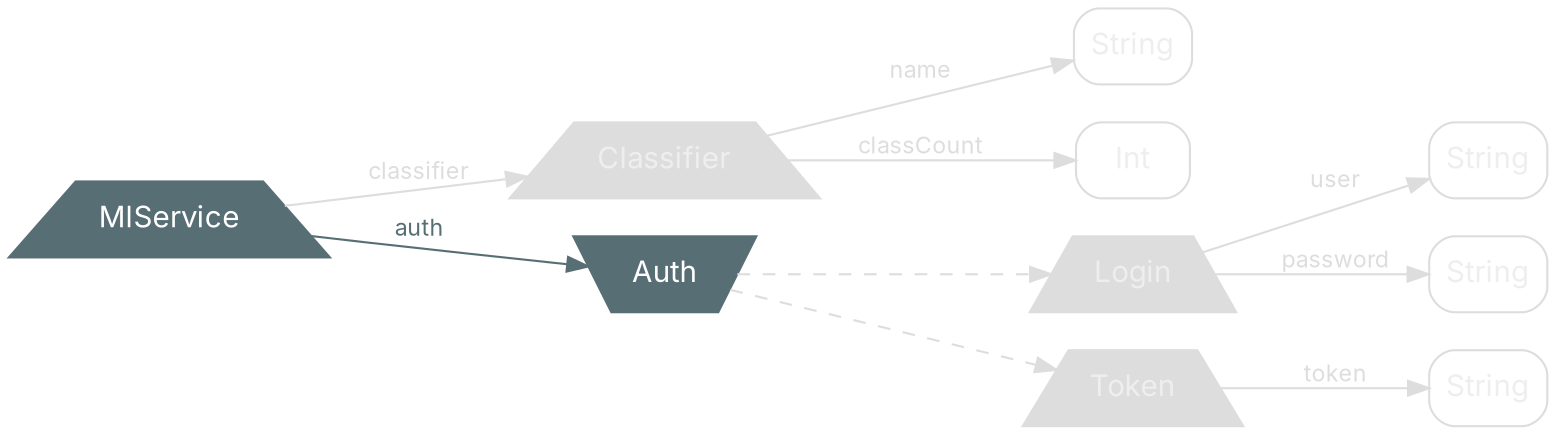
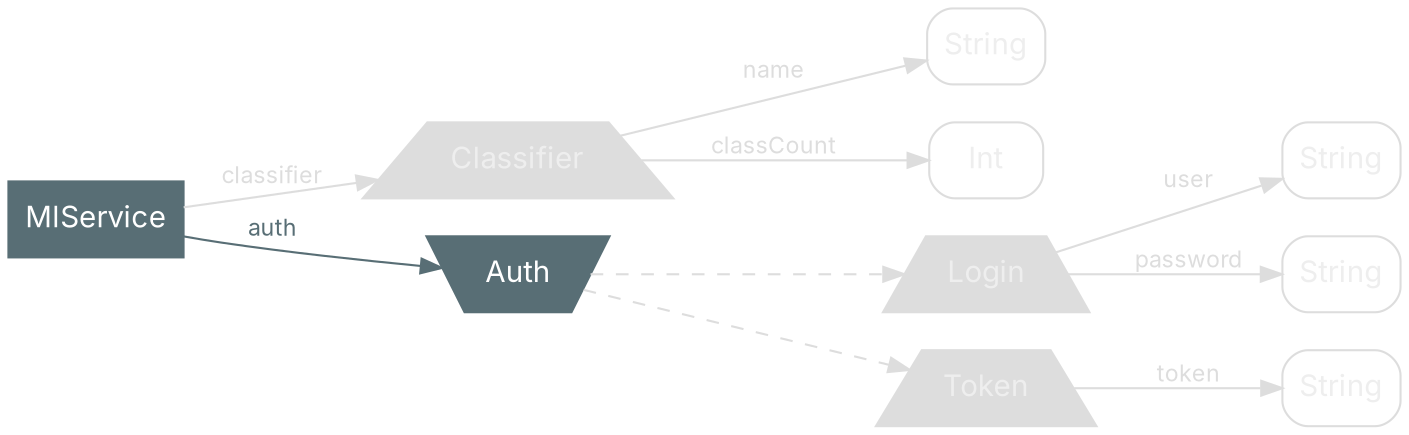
node "MlService": shape trapezium -> box
